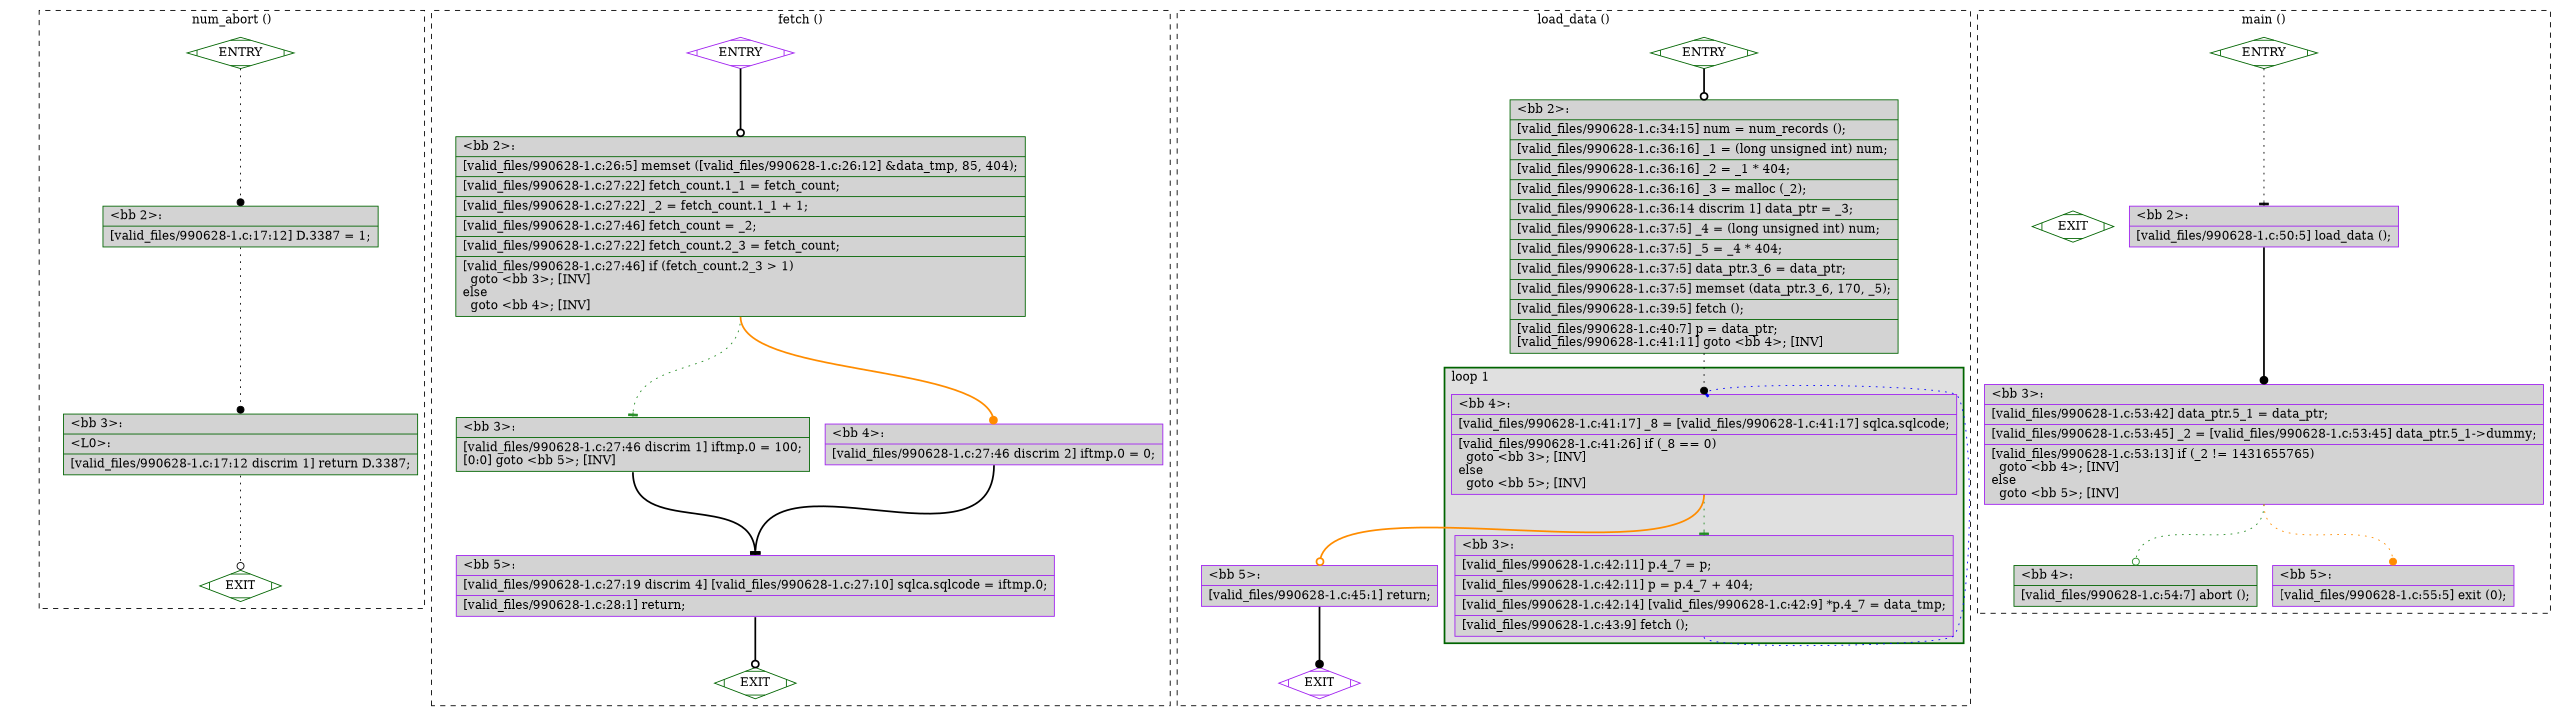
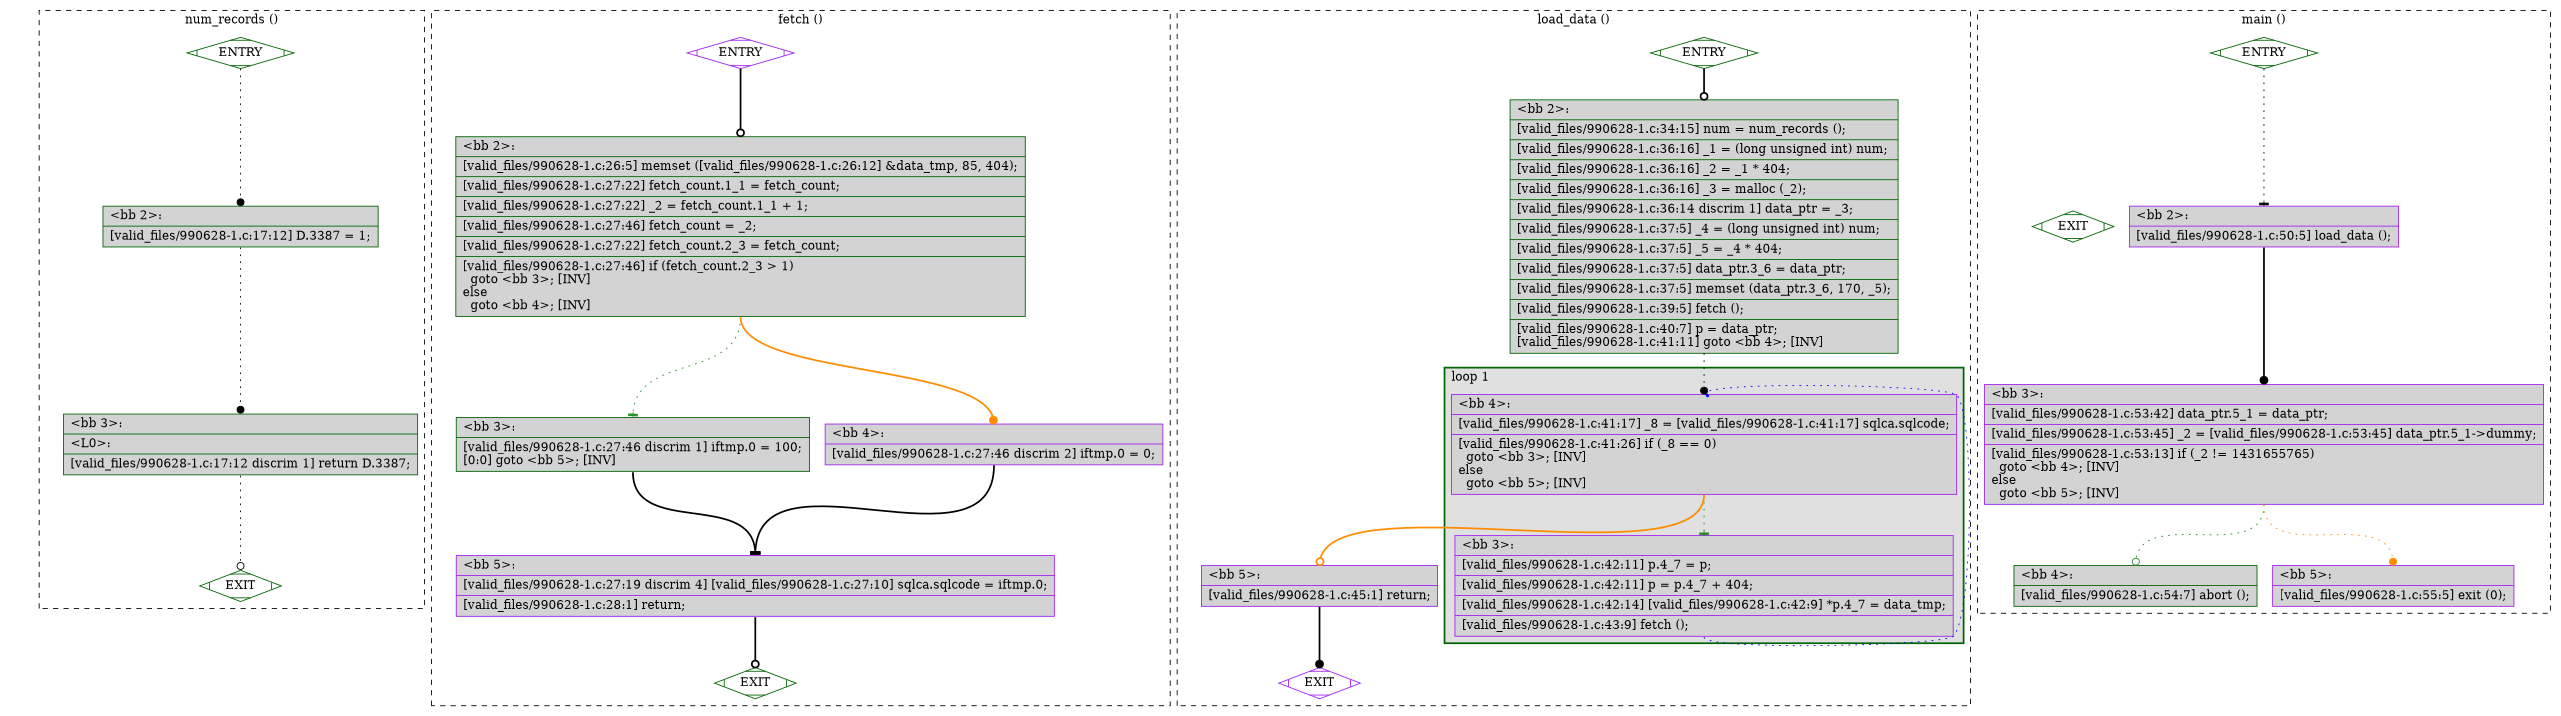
cluster "num_abort ()": label "num_abort ()" -> "num_records ()"
